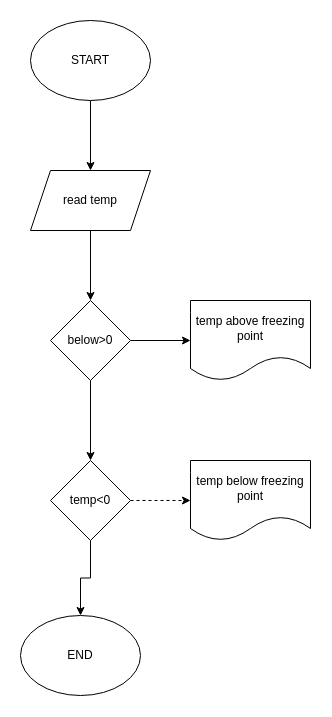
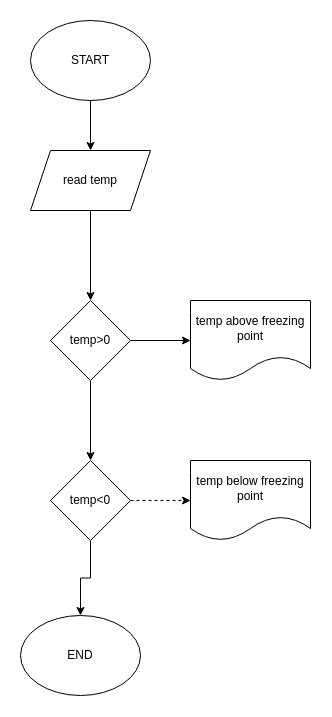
node "read temp": moved (91, 201) -> (91, 181)
node "below>0": label "below>0" -> "temp>0"
